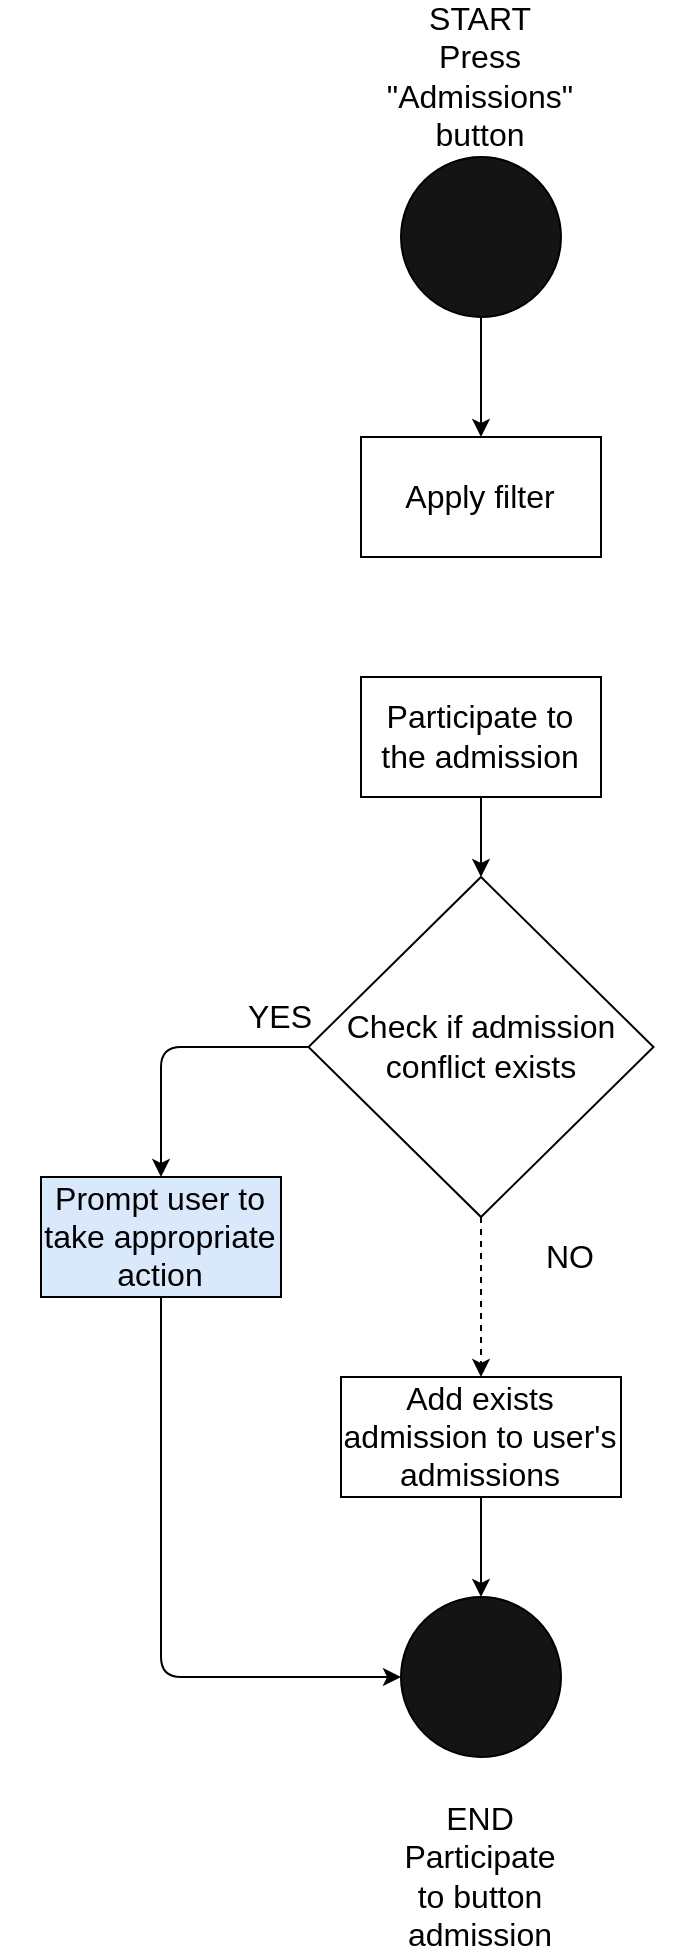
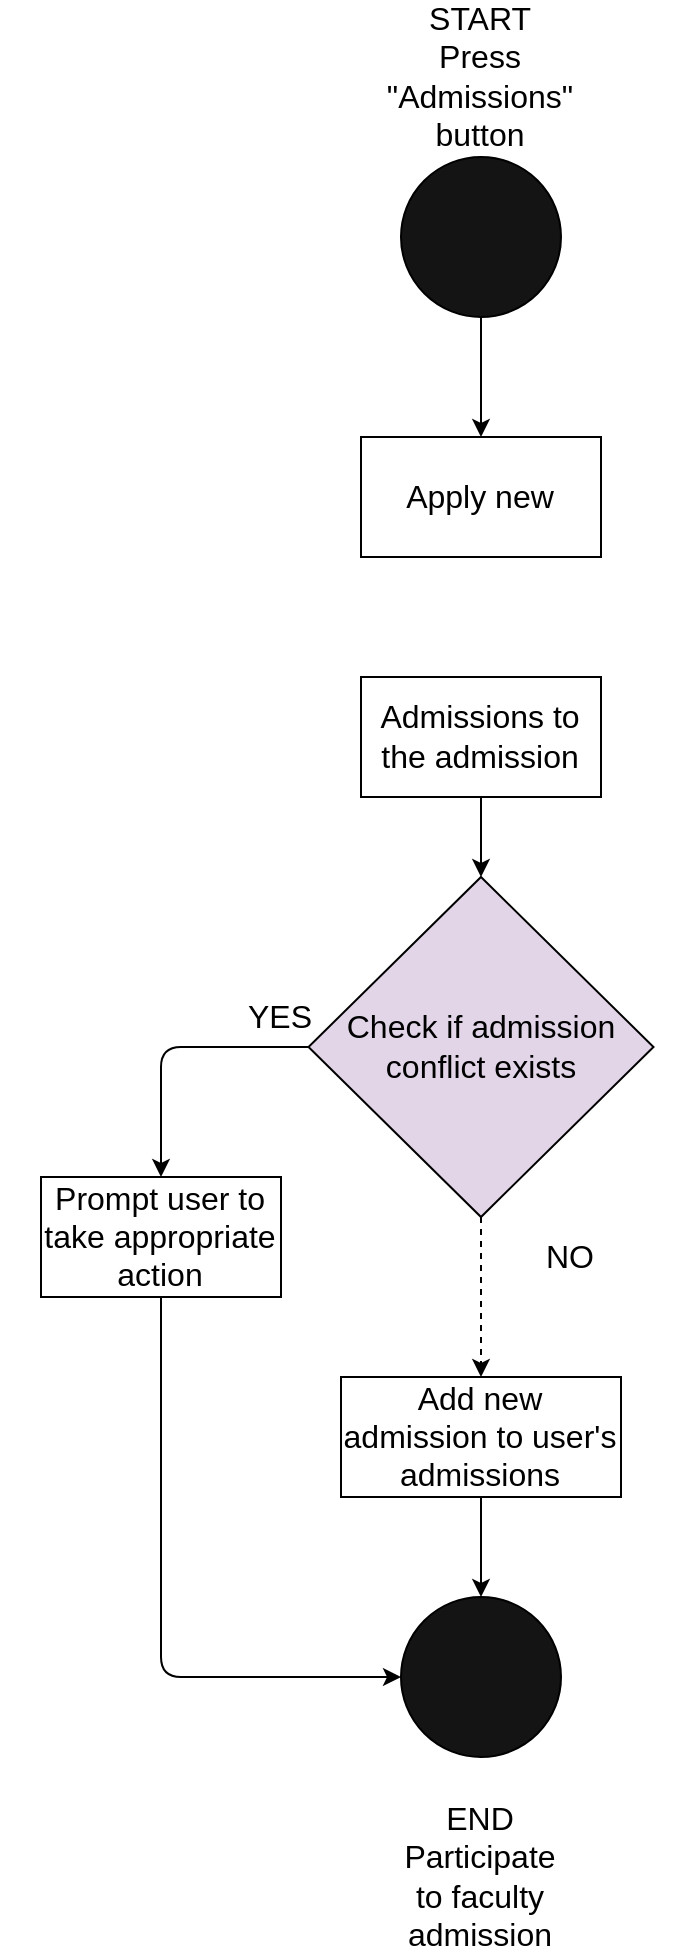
node "Apply filter": label "Apply filter" -> "Apply new"
node "Participate to the admission": label "Participate to the admission" -> "Admissions to the admission"
node "Check if admission conflict exists": fillcolor #ffffff -> #e1d5e7
node "Prompt user to take appropriate action": fillcolor #dae8fc -> #ffffff
node "Add exists admission to user's admissions": label "Add exists admission to user's admissions" -> "Add new admission to user's admissions"
node "END Participate to button admission": label "END Participate to button admission" -> "END Participate to faculty admission"
